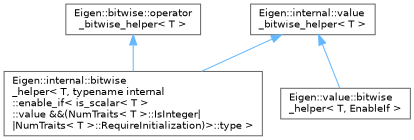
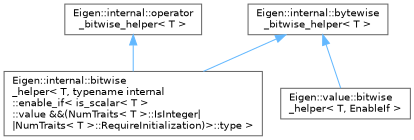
node "Eigen::bitwise::operator _bitwise_helper< T >": label "Eigen::bitwise::operator _bitwise_helper< T >" -> "Eigen::internal::operator _bitwise_helper< T >"
node "Eigen::internal::value _bitwise_helper< T >": label "Eigen::internal::value _bitwise_helper< T >" -> "Eigen::internal::bytewise _bitwise_helper< T >"
